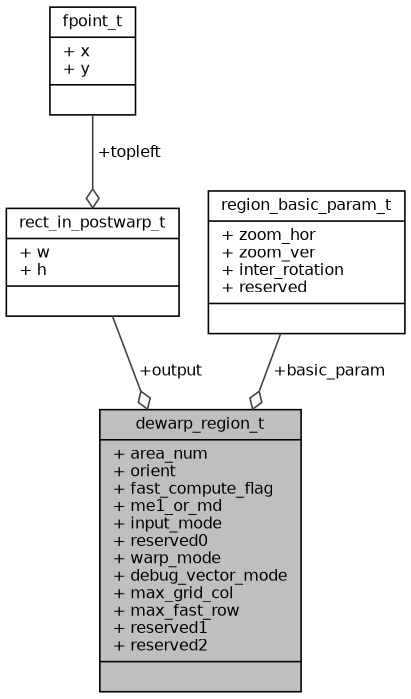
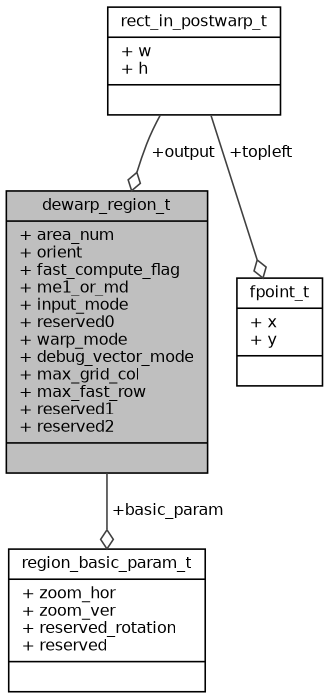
edge "fpoint_t" -> "rect_in_postwarp_t": reversed
node "region_basic_param_t": text "+ inter_rotation" -> "+ reserved_rotation"
edge "region_basic_param_t" -> "dewarp_region_t": reversed
